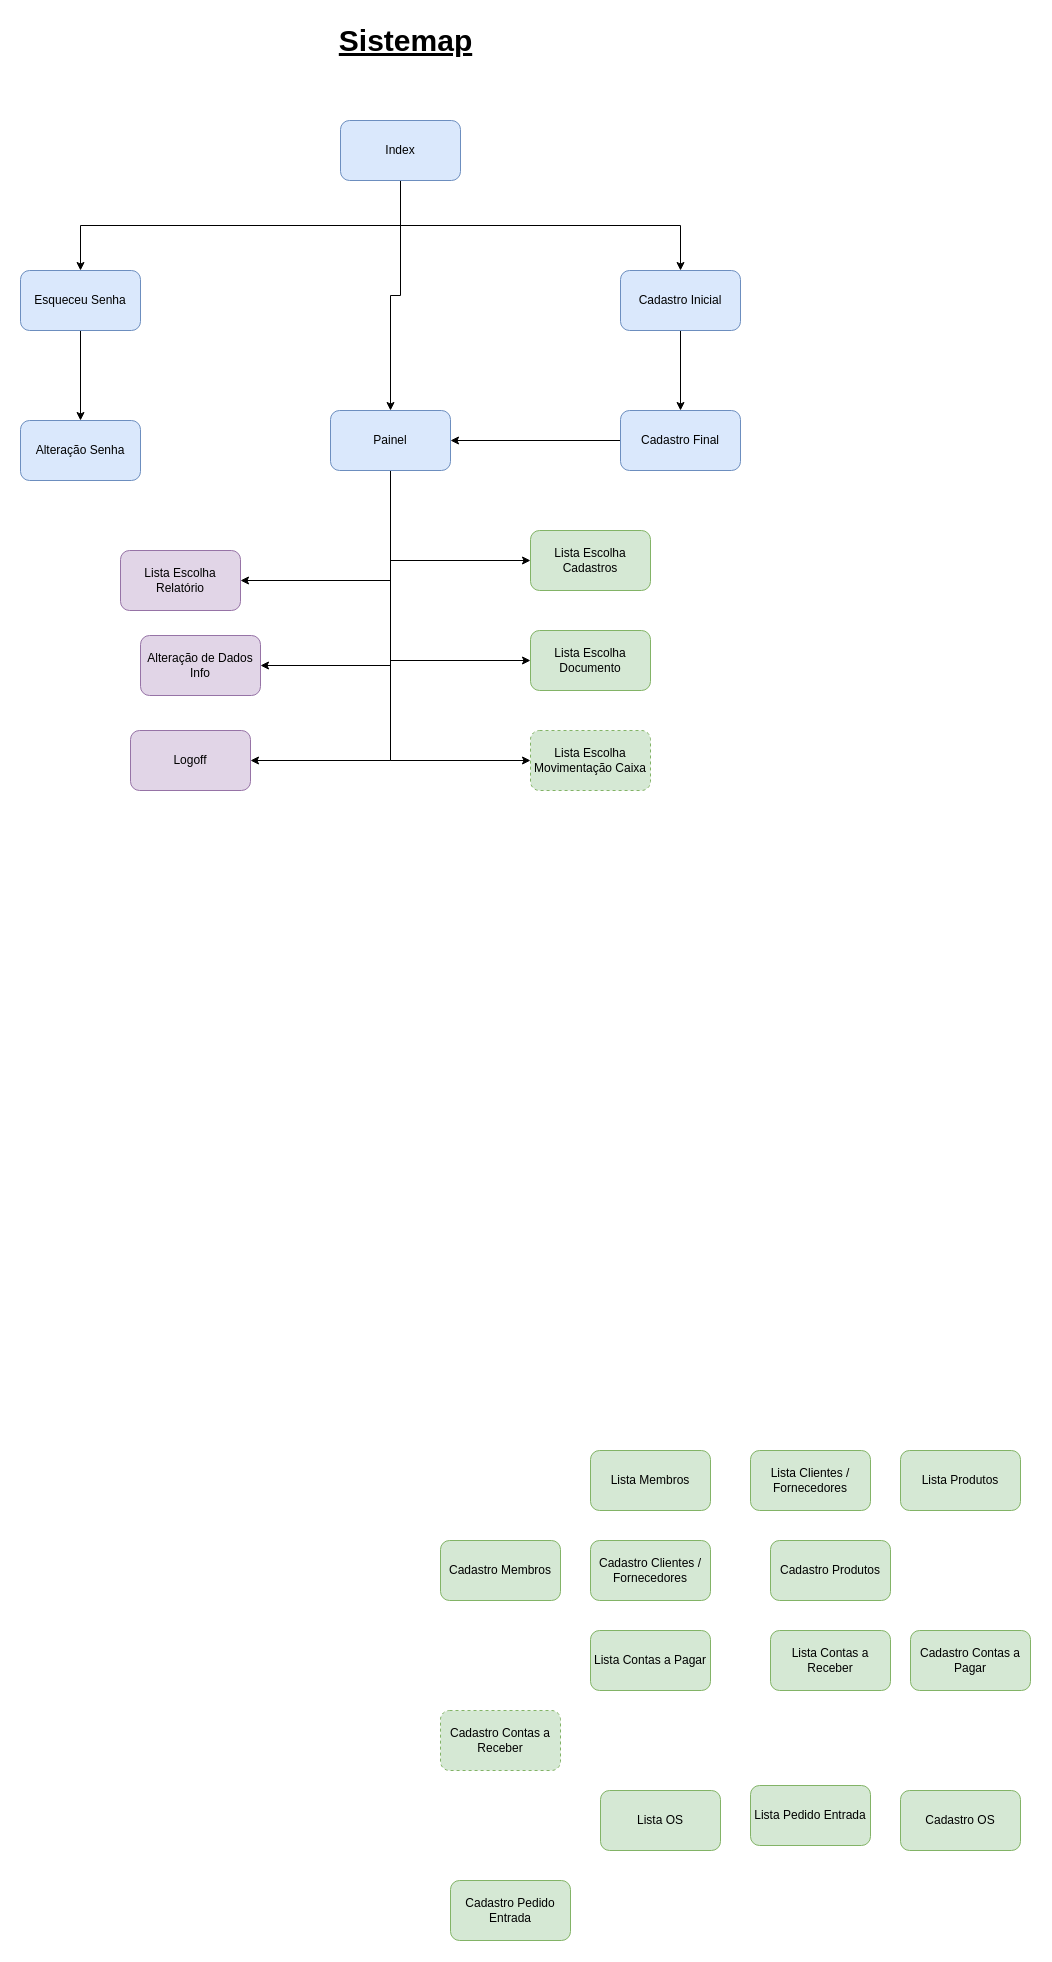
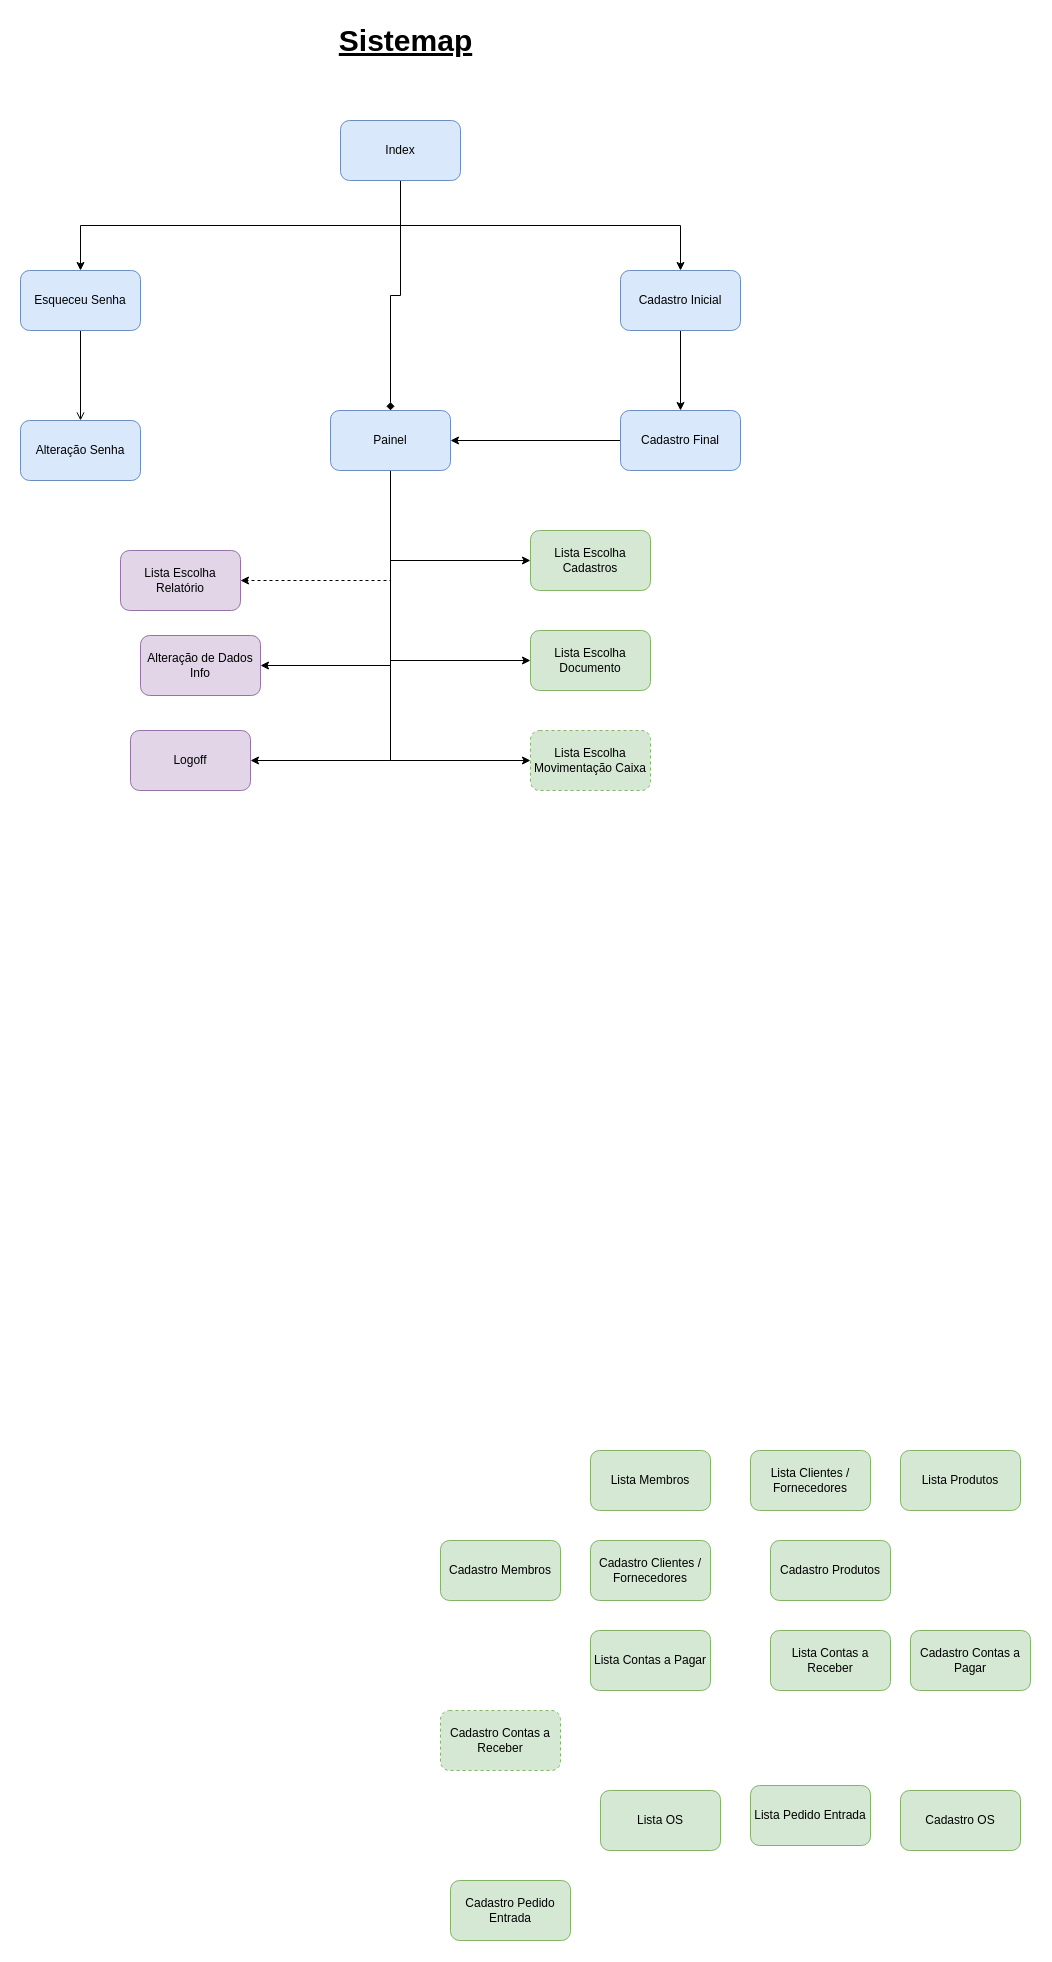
edge "Index" -> "Painel": arrowhead classic -> diamond
edge "Esqueceu Senha" -> "Alteração Senha": arrowhead classic -> open
edge "Painel" -> "Lista Escolha Relatório": style solid -> dashed
